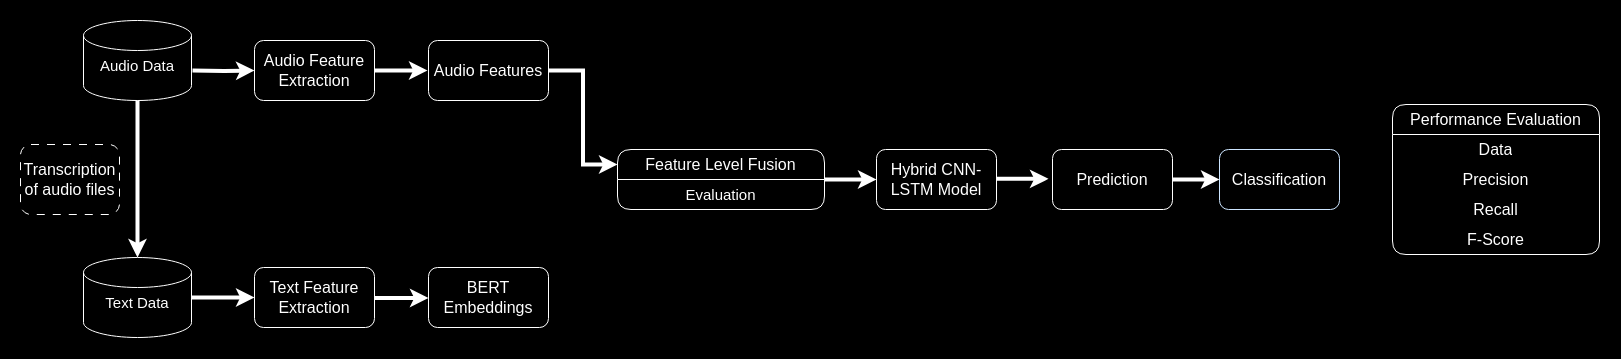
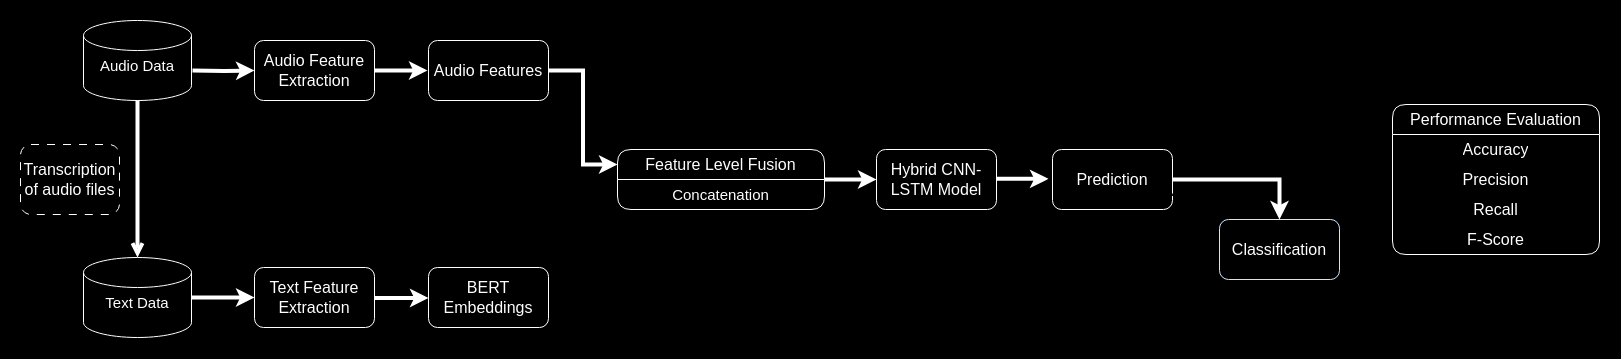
node "Data": label "Data" -> "Accuracy"
node "Classification": moved (1280, 180) -> (1280, 250)
node "Evaluation": label "Evaluation" -> "Concatenation"
edge "Audio Data" -> "Text Data": arrowhead classic -> open
